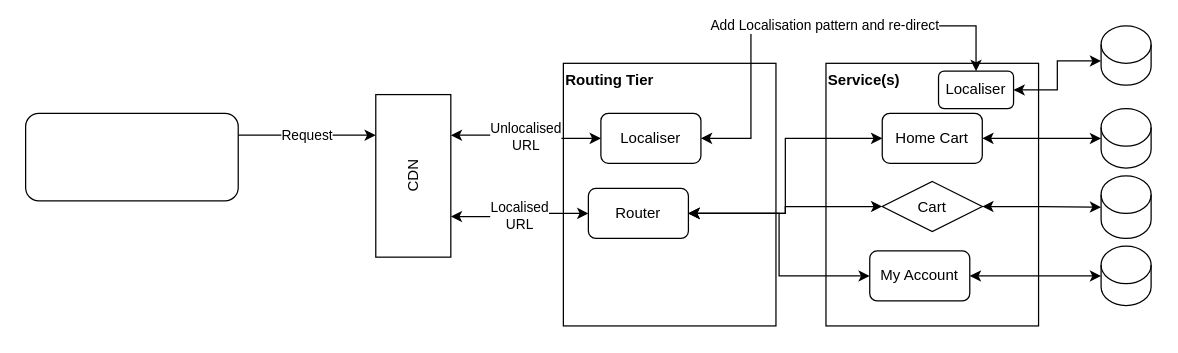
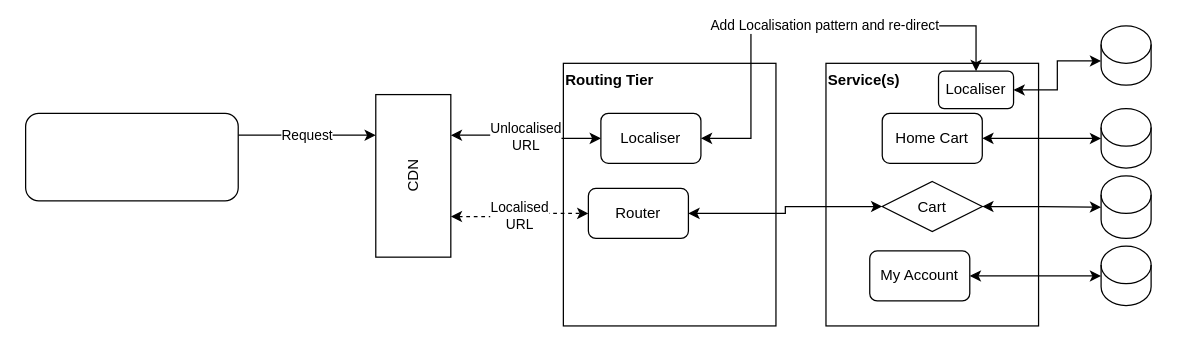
edge "Home Cart" -- "Router": removed
edge "CDN" -- "Router": style solid -> dashed
edge "Router" -- "My Account": removed
